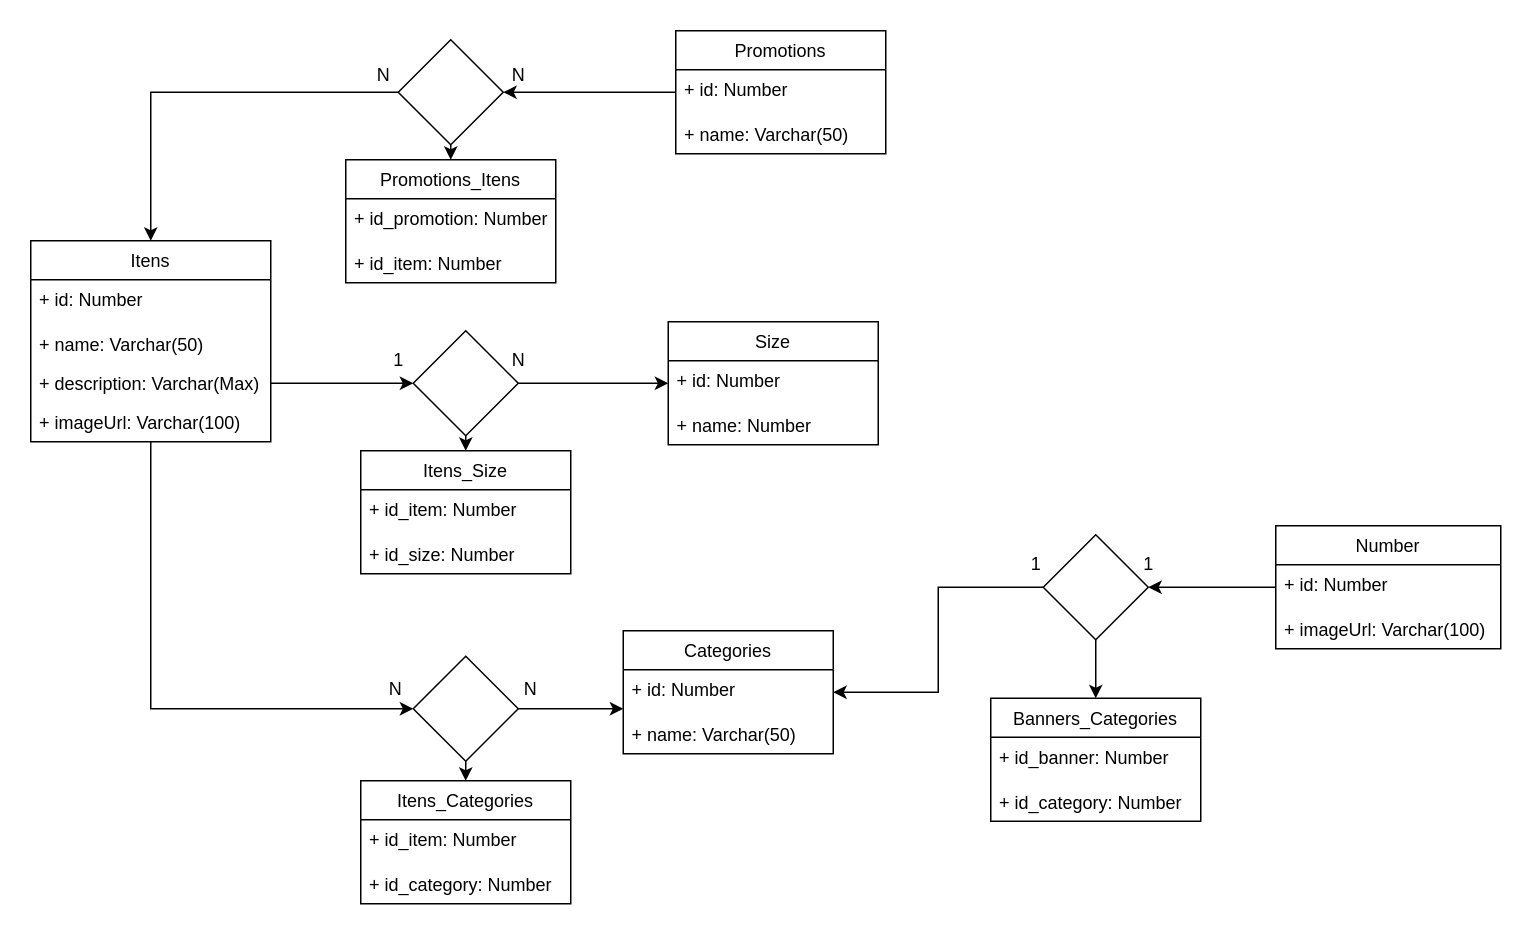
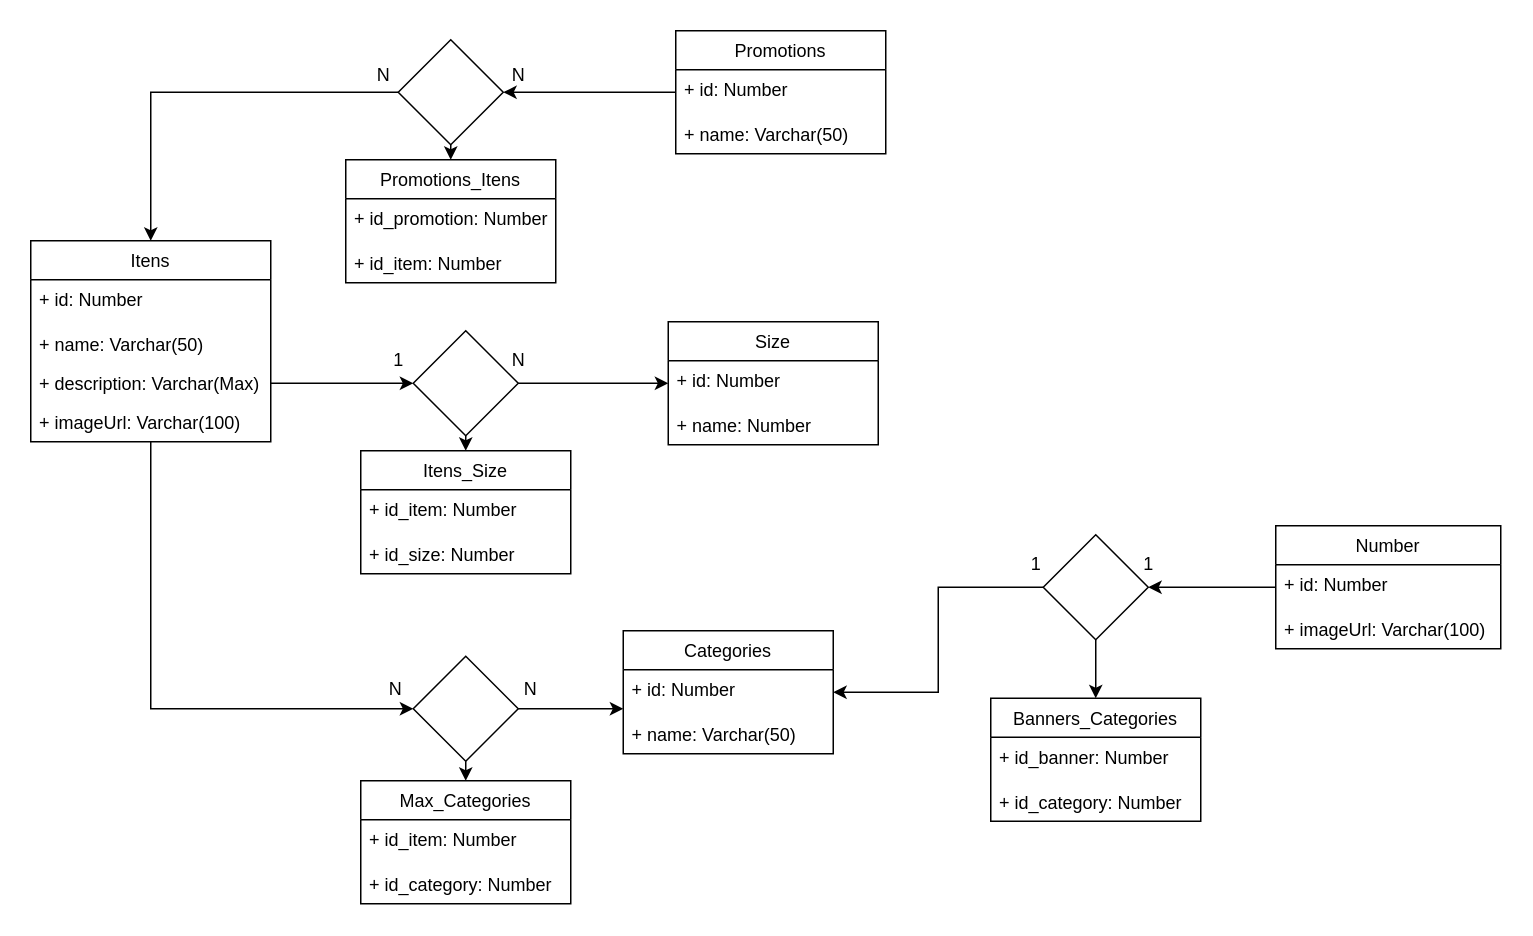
node "Itens_Categories": label "Itens_Categories" -> "Max_Categories"
